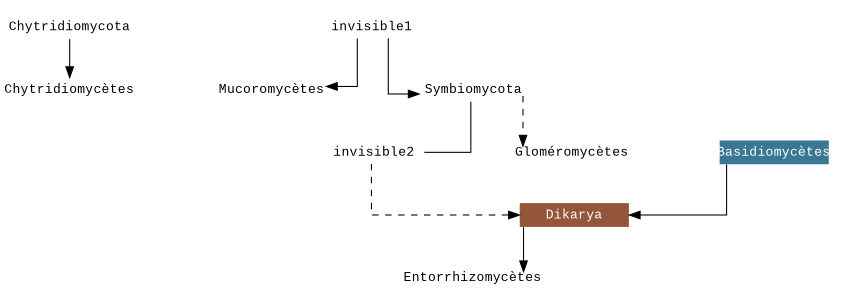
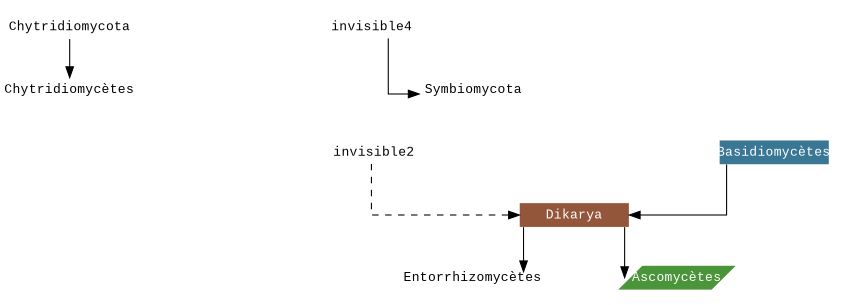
node "invisible1": label "invisible1" -> "invisible4"
node "Mucoromycètes": removed
edge "Symbiomycota" -- "invisible2": removed
node "Gloméromycètes": removed
node "Ascomycètes": added
